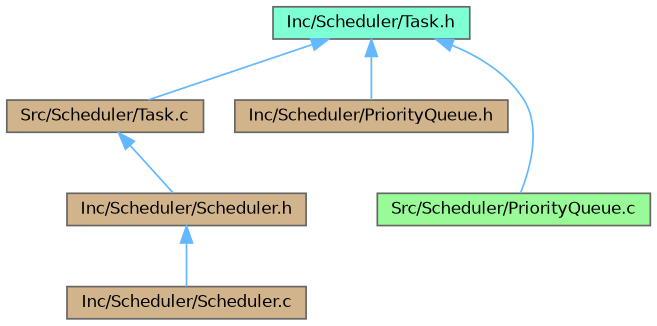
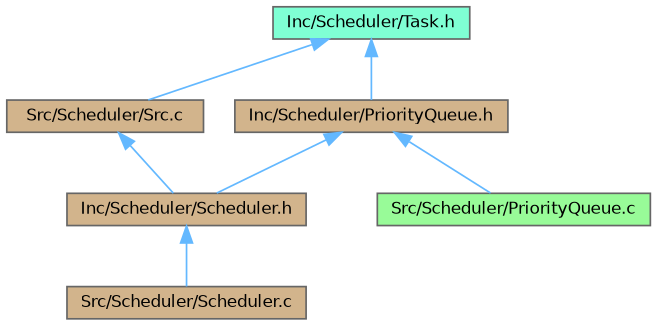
edge "Src/Scheduler/PriorityQueue.c" -> "Inc/Scheduler/Task.h": now "Src/Scheduler/PriorityQueue.c" -> "Inc/Scheduler/PriorityQueue.h"
node "Src/Scheduler/Task.c": label "Src/Scheduler/Task.c" -> "Src/Scheduler/Src.c"
edge "Inc/Scheduler/Scheduler.h" -> "Inc/Scheduler/PriorityQueue.h": added
node "Inc/Scheduler/Scheduler.c": label "Inc/Scheduler/Scheduler.c" -> "Src/Scheduler/Scheduler.c"
